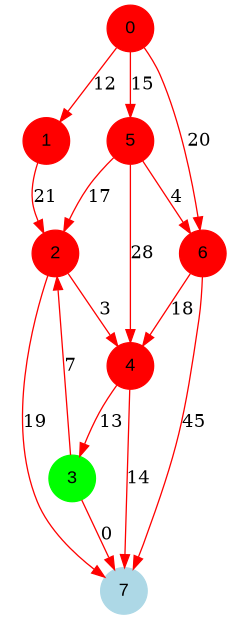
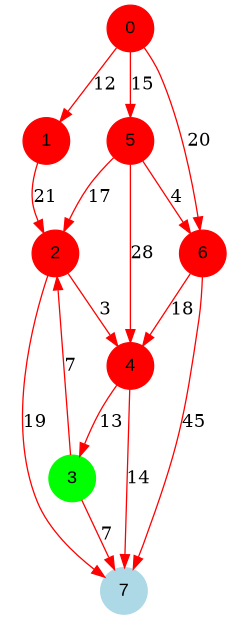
edge "3" -> "7": label "0" -> "7"
